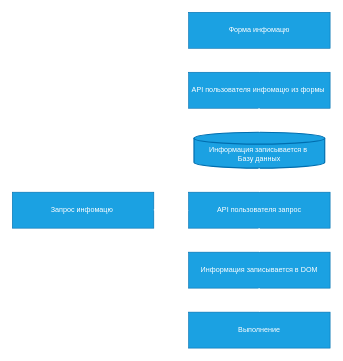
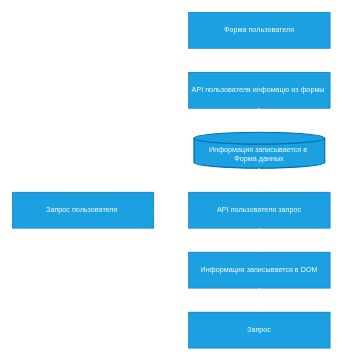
node "Форма инфомацю": label "Форма инфомацю" -> "Форма пользователя"
node "Информация записывается в Базу данных": label "Информация записывается в Базу данных" -> "Информация записывается в Форма данных"
node "Запрос инфомацю": label "Запрос инфомацю" -> "Запрос пользователя"
node "Выполнение": label "Выполнение" -> "Запрос"
